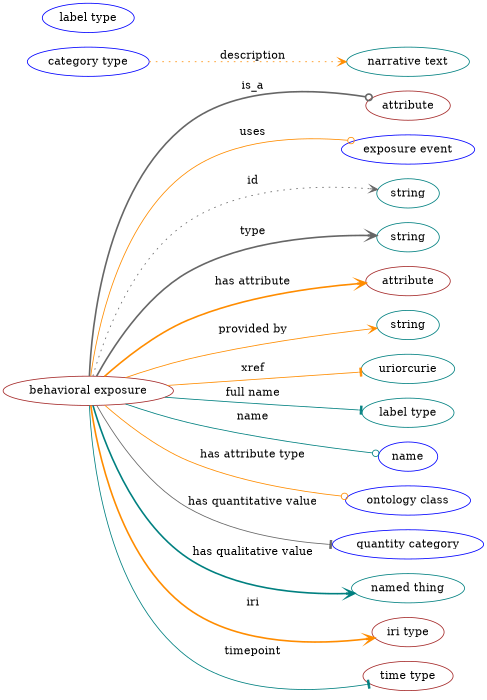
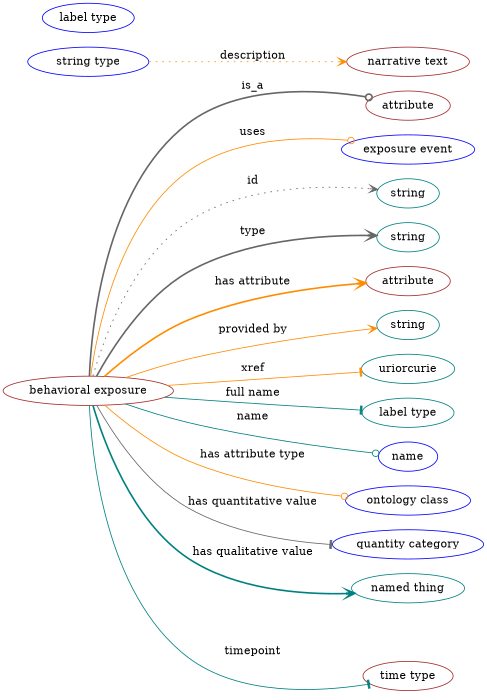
node "category type": label "category type" -> "string type"
node "narrative text": color teal -> brown
node "iri type": removed
